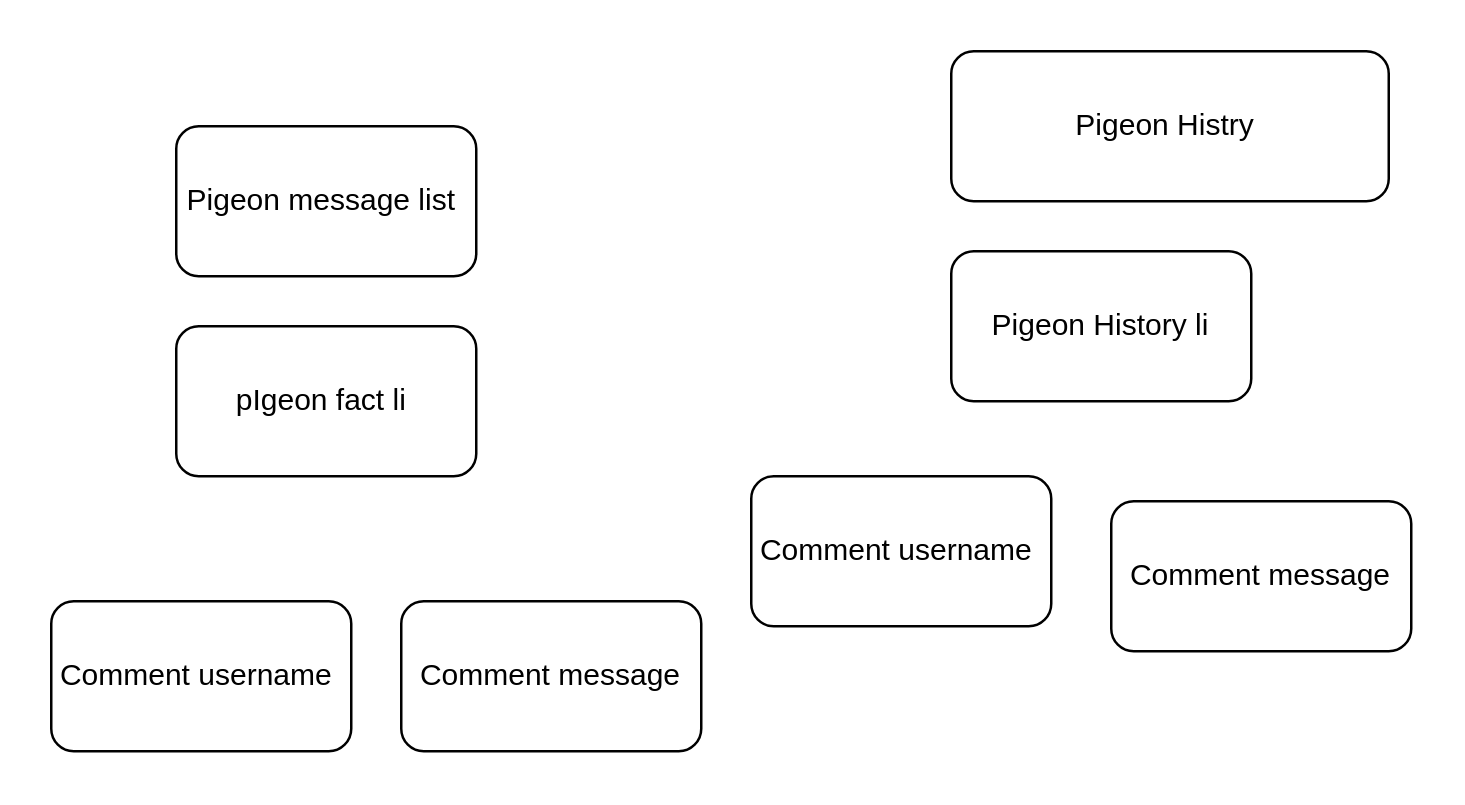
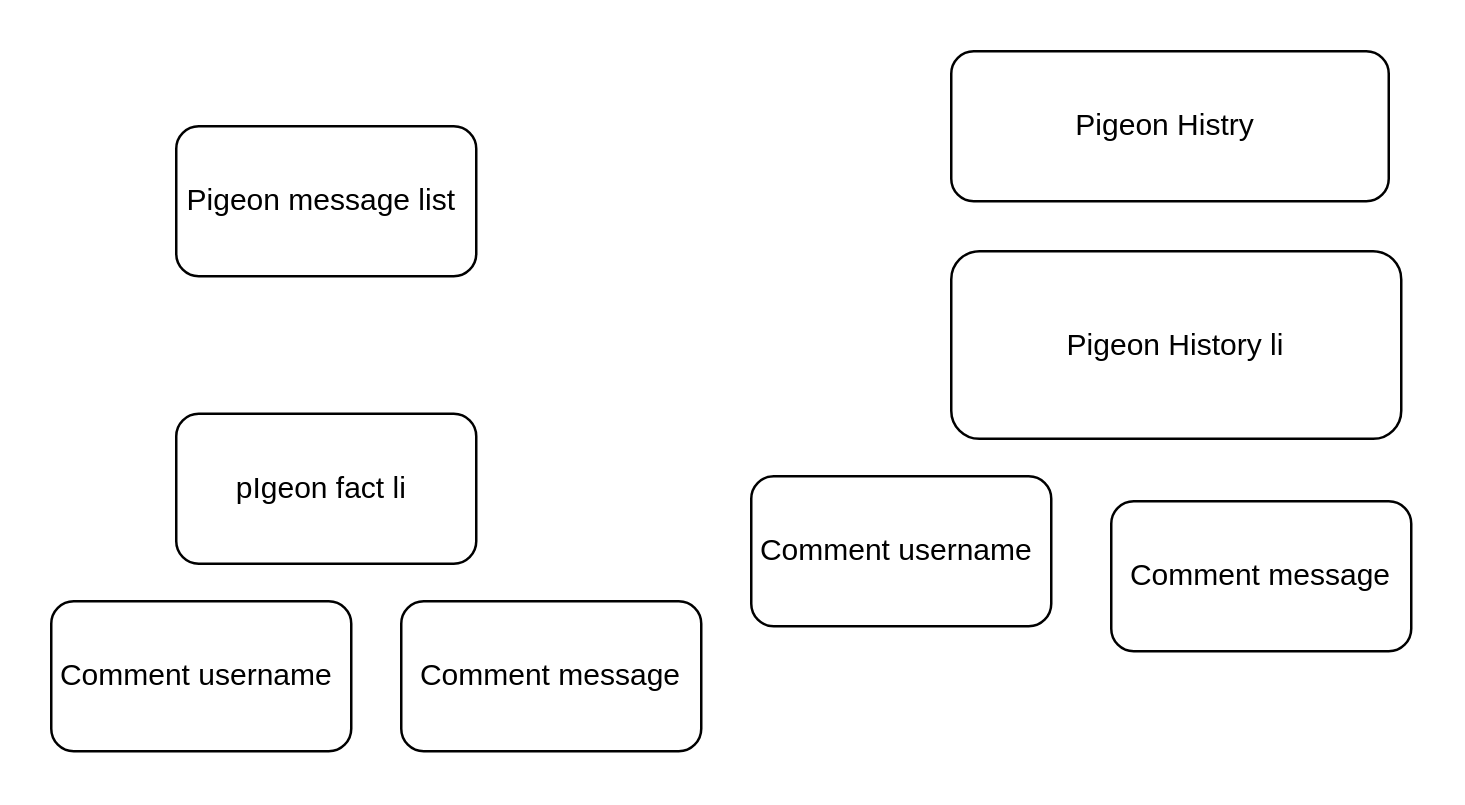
node "Pigeon History li": size 300x150 -> 450x188
node "pIgeon fact li": moved (326, 401) -> (326, 489)
